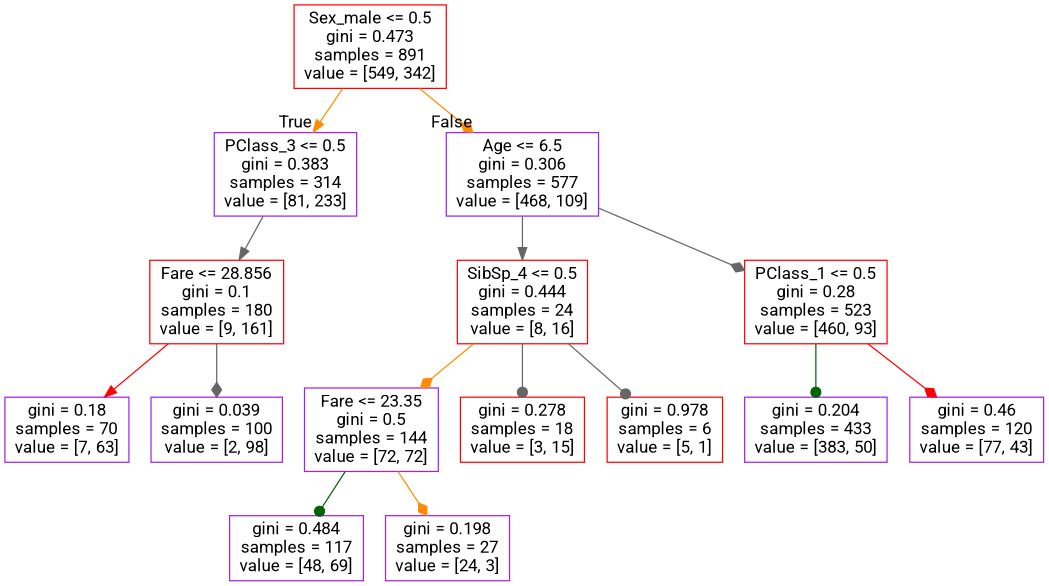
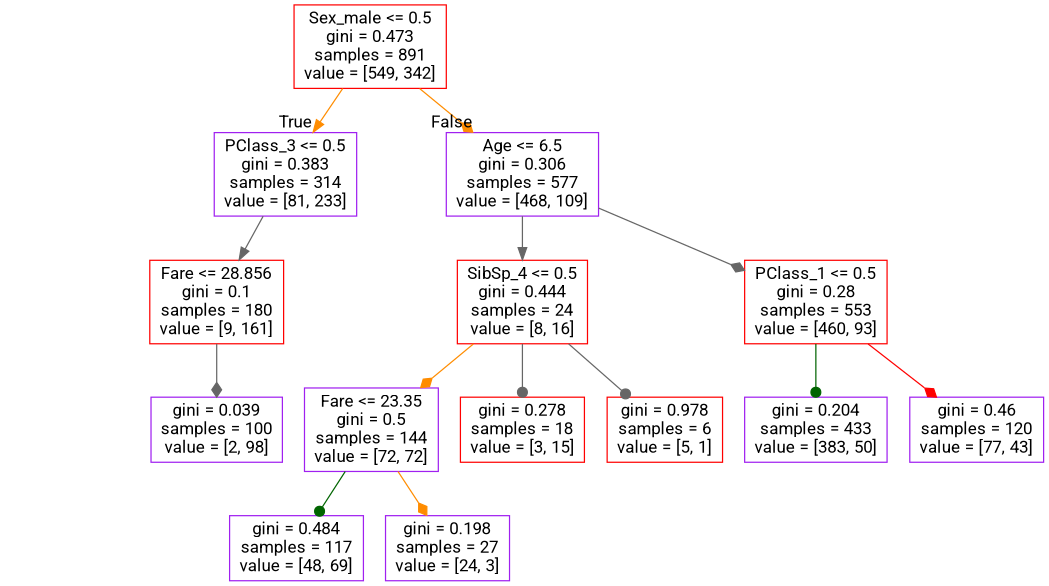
node "PClass_1 <= 0.5 gini = 0.28 samples = 523 value = [460, 93]": label "PClass_1 <= 0.5 gini = 0.28 samples = 523 value = [460, 93]" -> "PClass_1 <= 0.5 gini = 0.28 samples = 553 value = [460, 93]"
node "gini = 0.18 samples = 70 value = [7, 63]": removed
